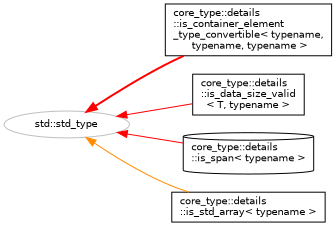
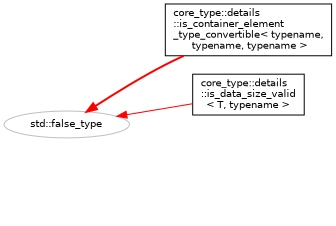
node "std::std_type": label "std::std_type" -> "std::false_type"
node "core_type::details ::is_span< typename >": removed
node "core_type::details ::is_std_array< typename >": removed
